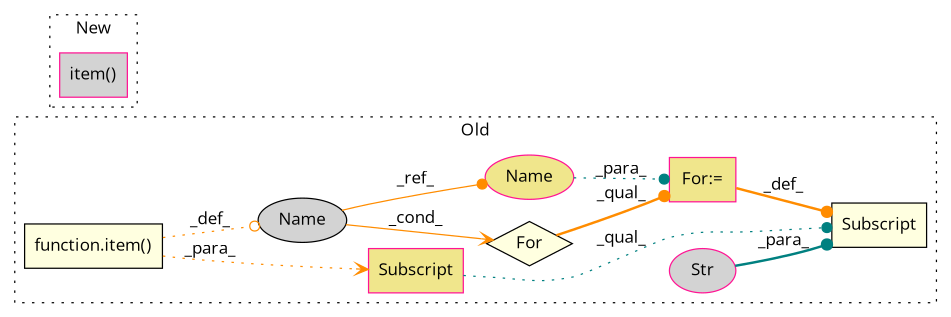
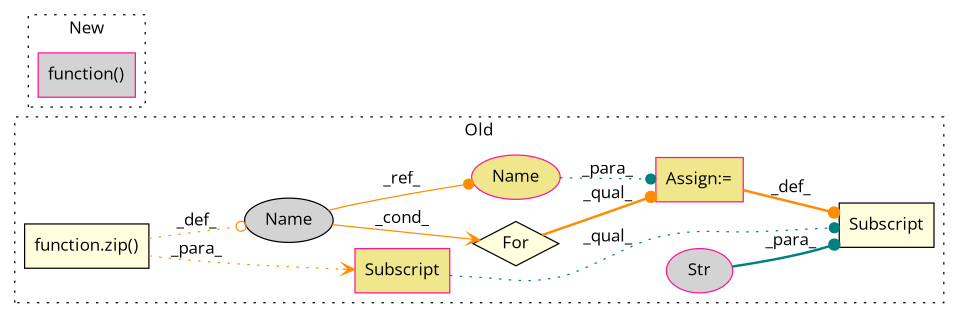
node "item()": label "item()" -> "function()"
node "For:=": label "For:=" -> "Assign:="
node "function.item()": label "function.item()" -> "function.zip()"
